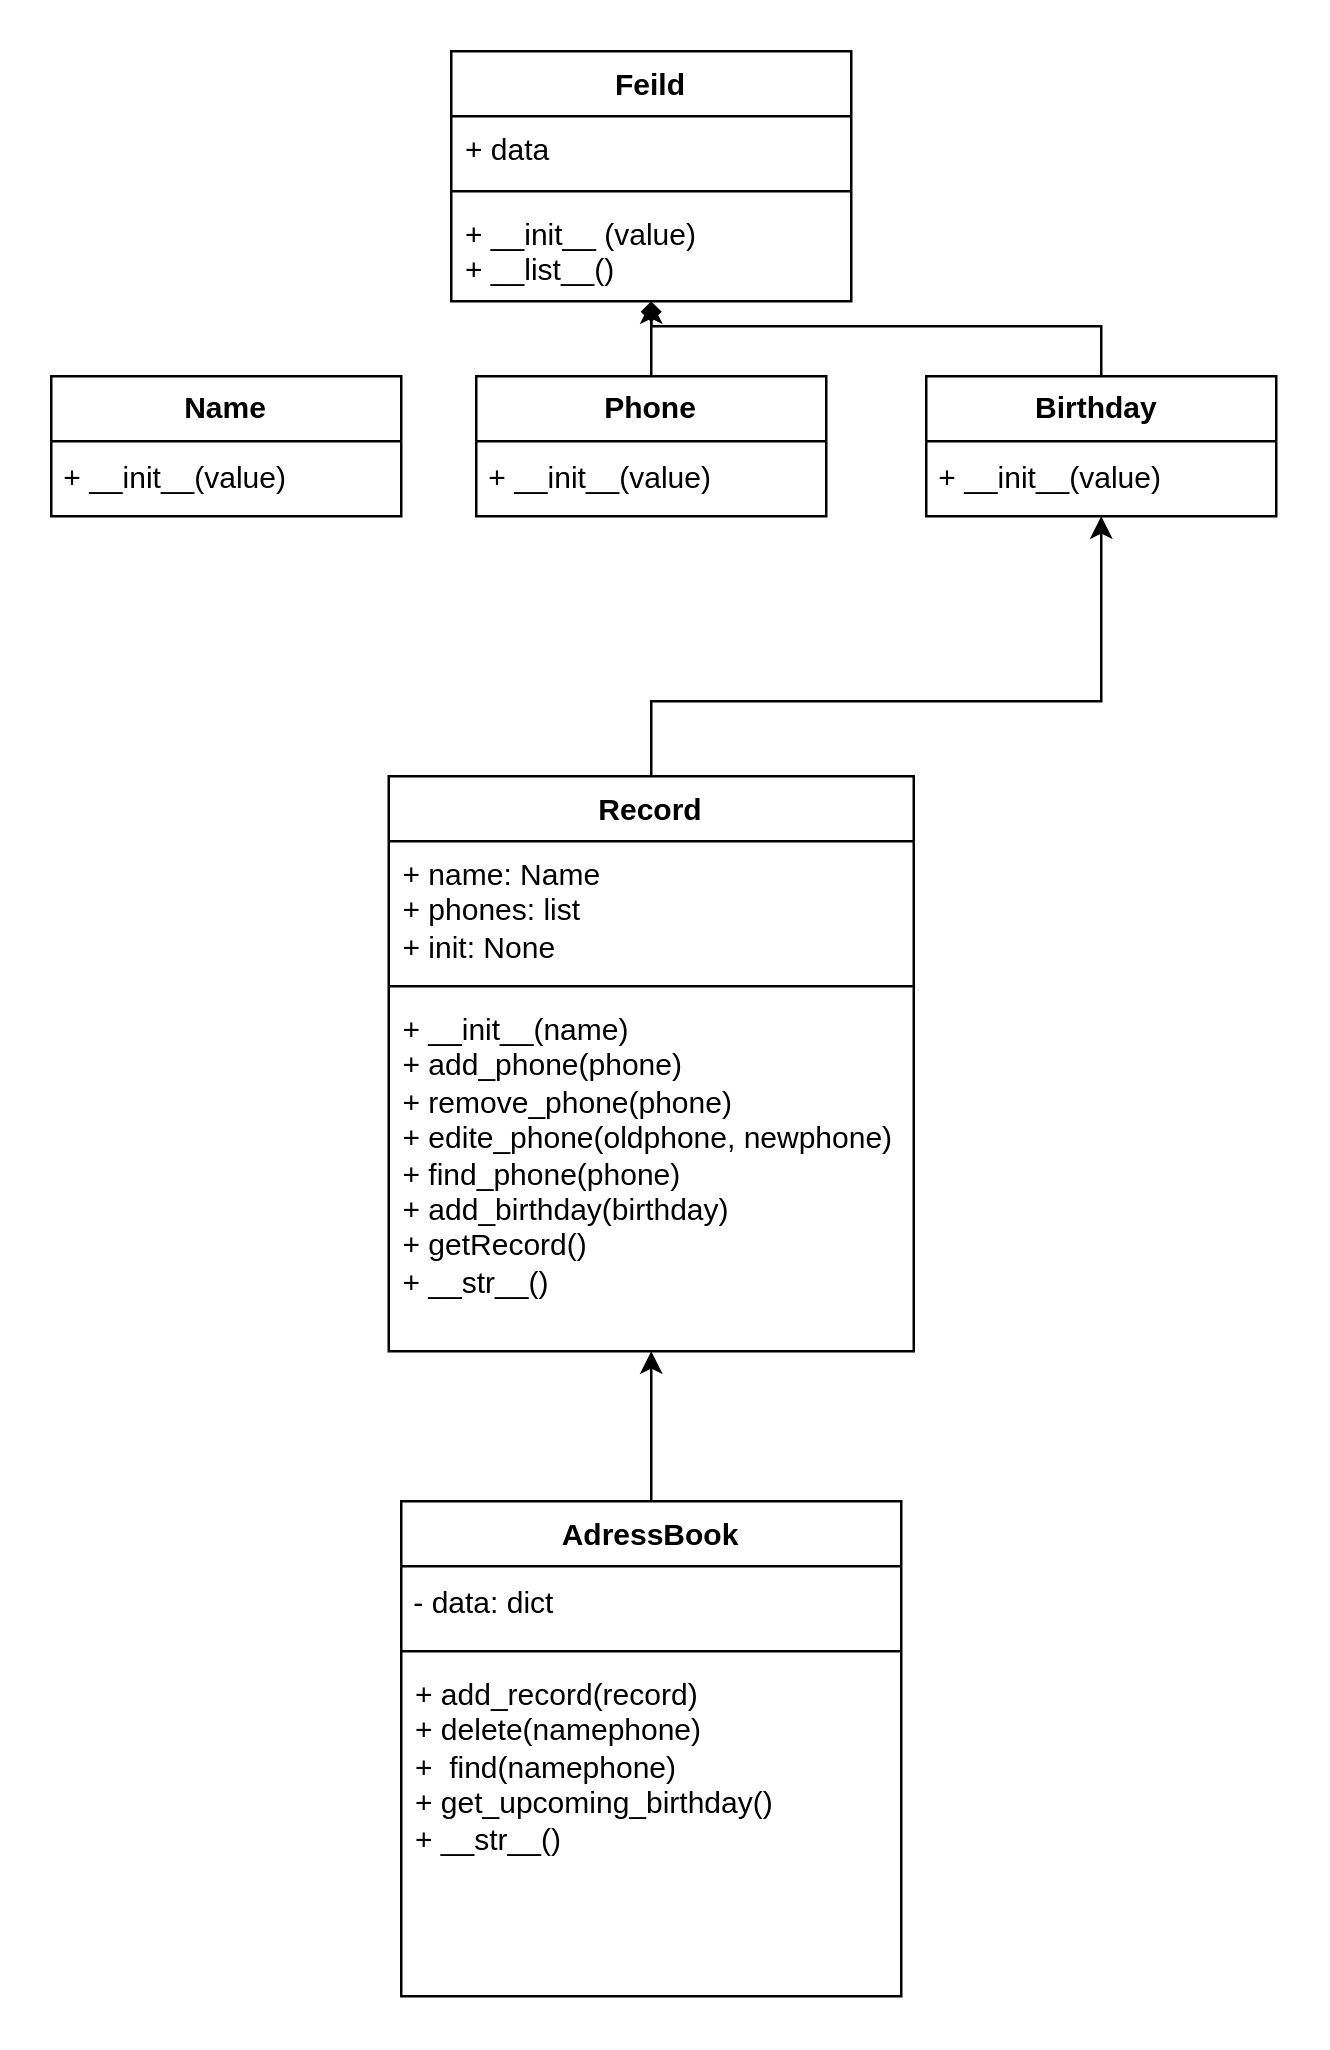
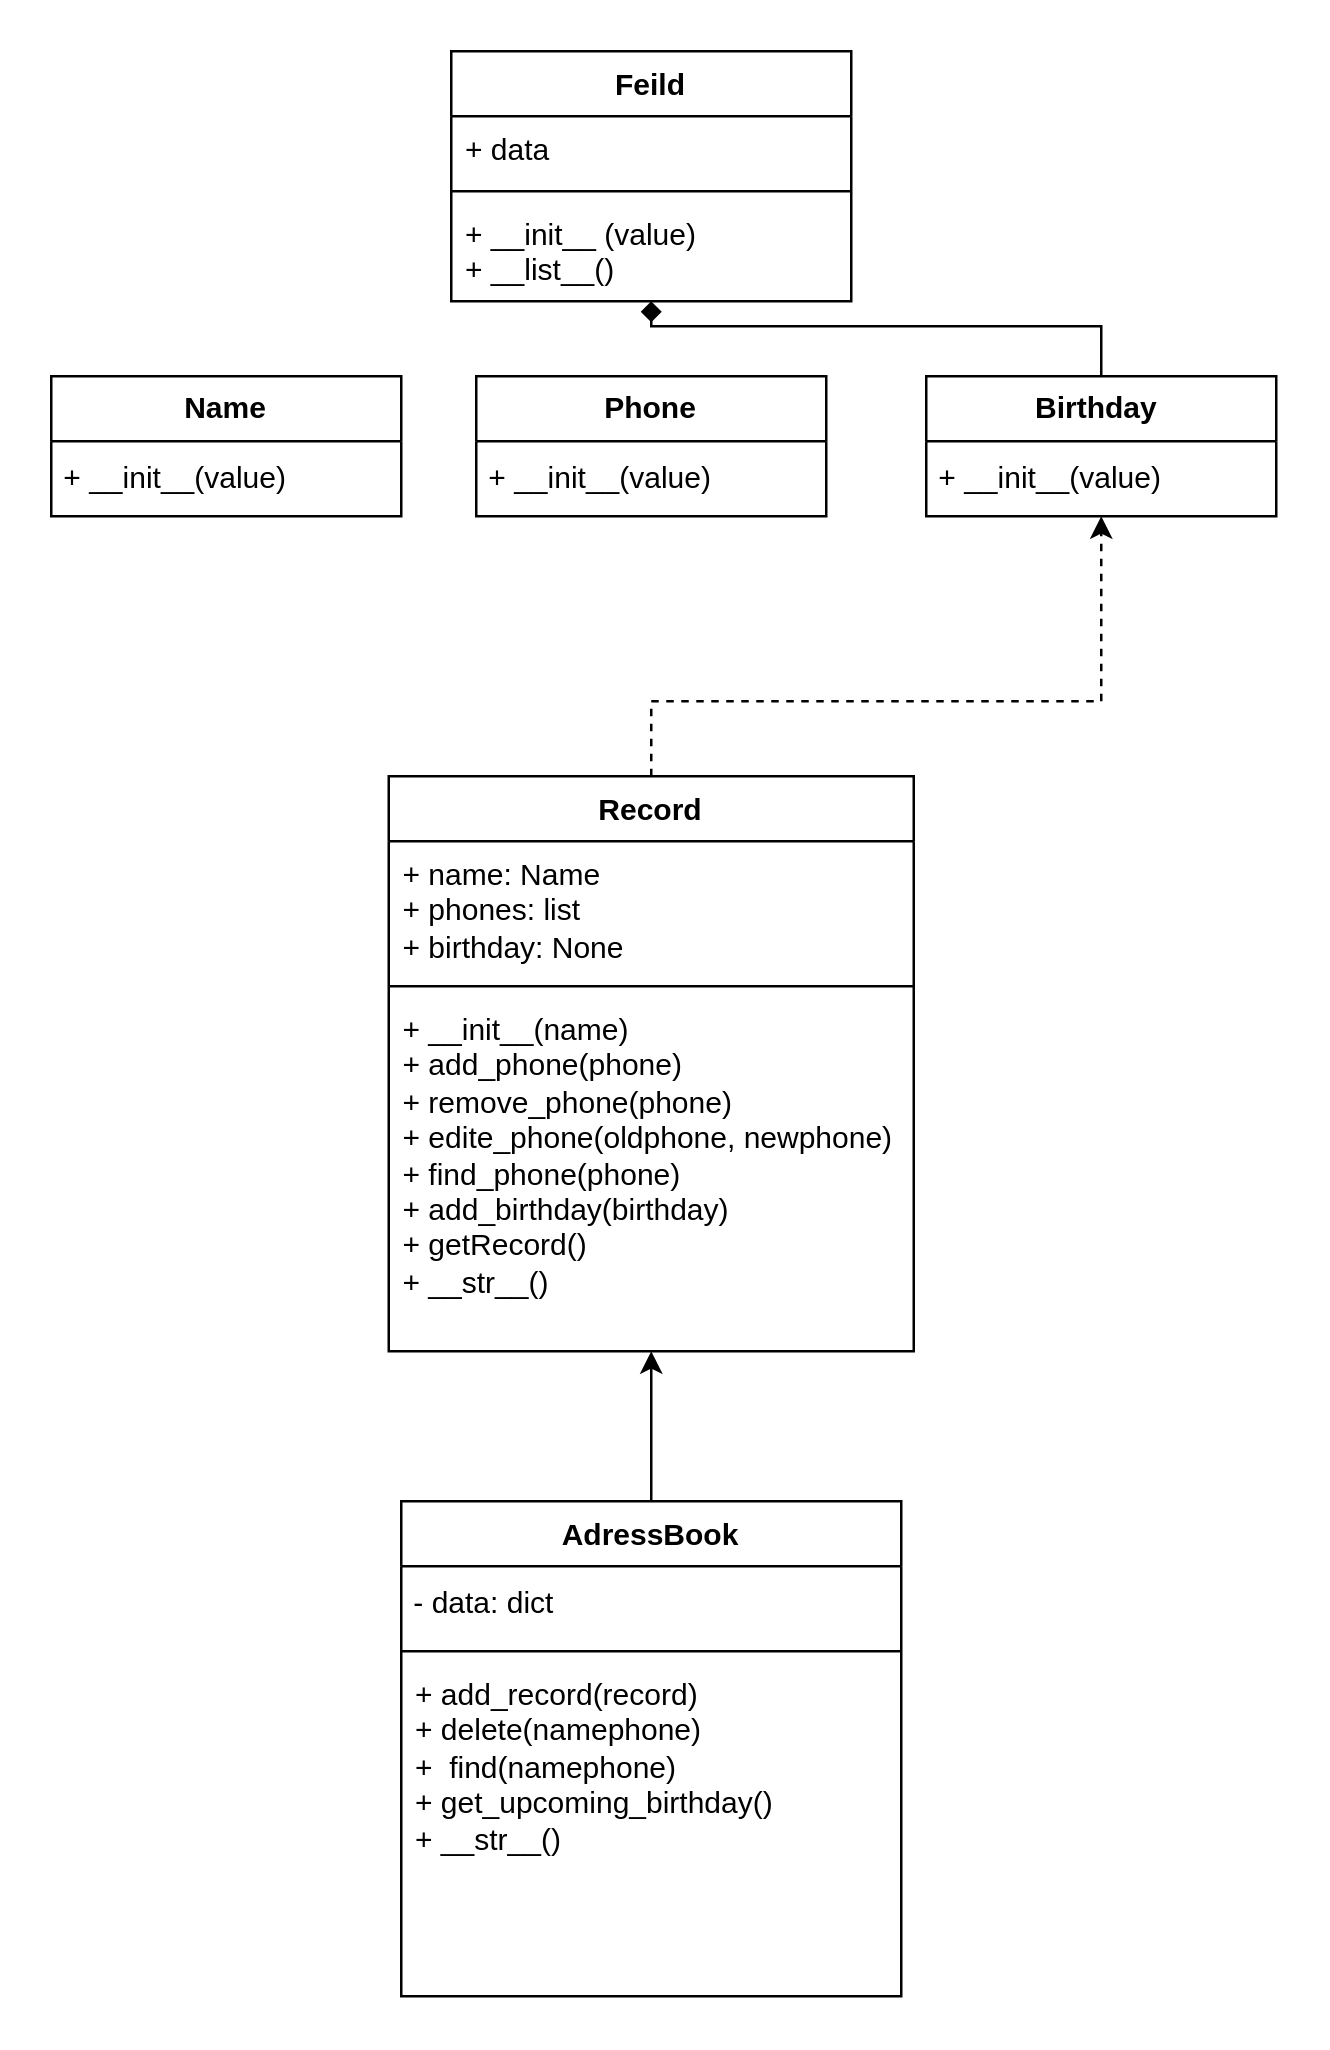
edge "Phone" -> "Feild": removed
edge "Record" -> "Birthday": style solid -> dashed
node "+ name: Name + phones: list + init: None": label "+ name: Name + phones: list + init: None" -> "+ name: Name + phones: list + birthday: None"
